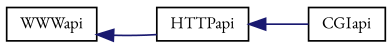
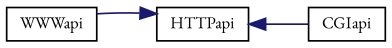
edge "HTTPapi" -> "WWWapi": reversed
